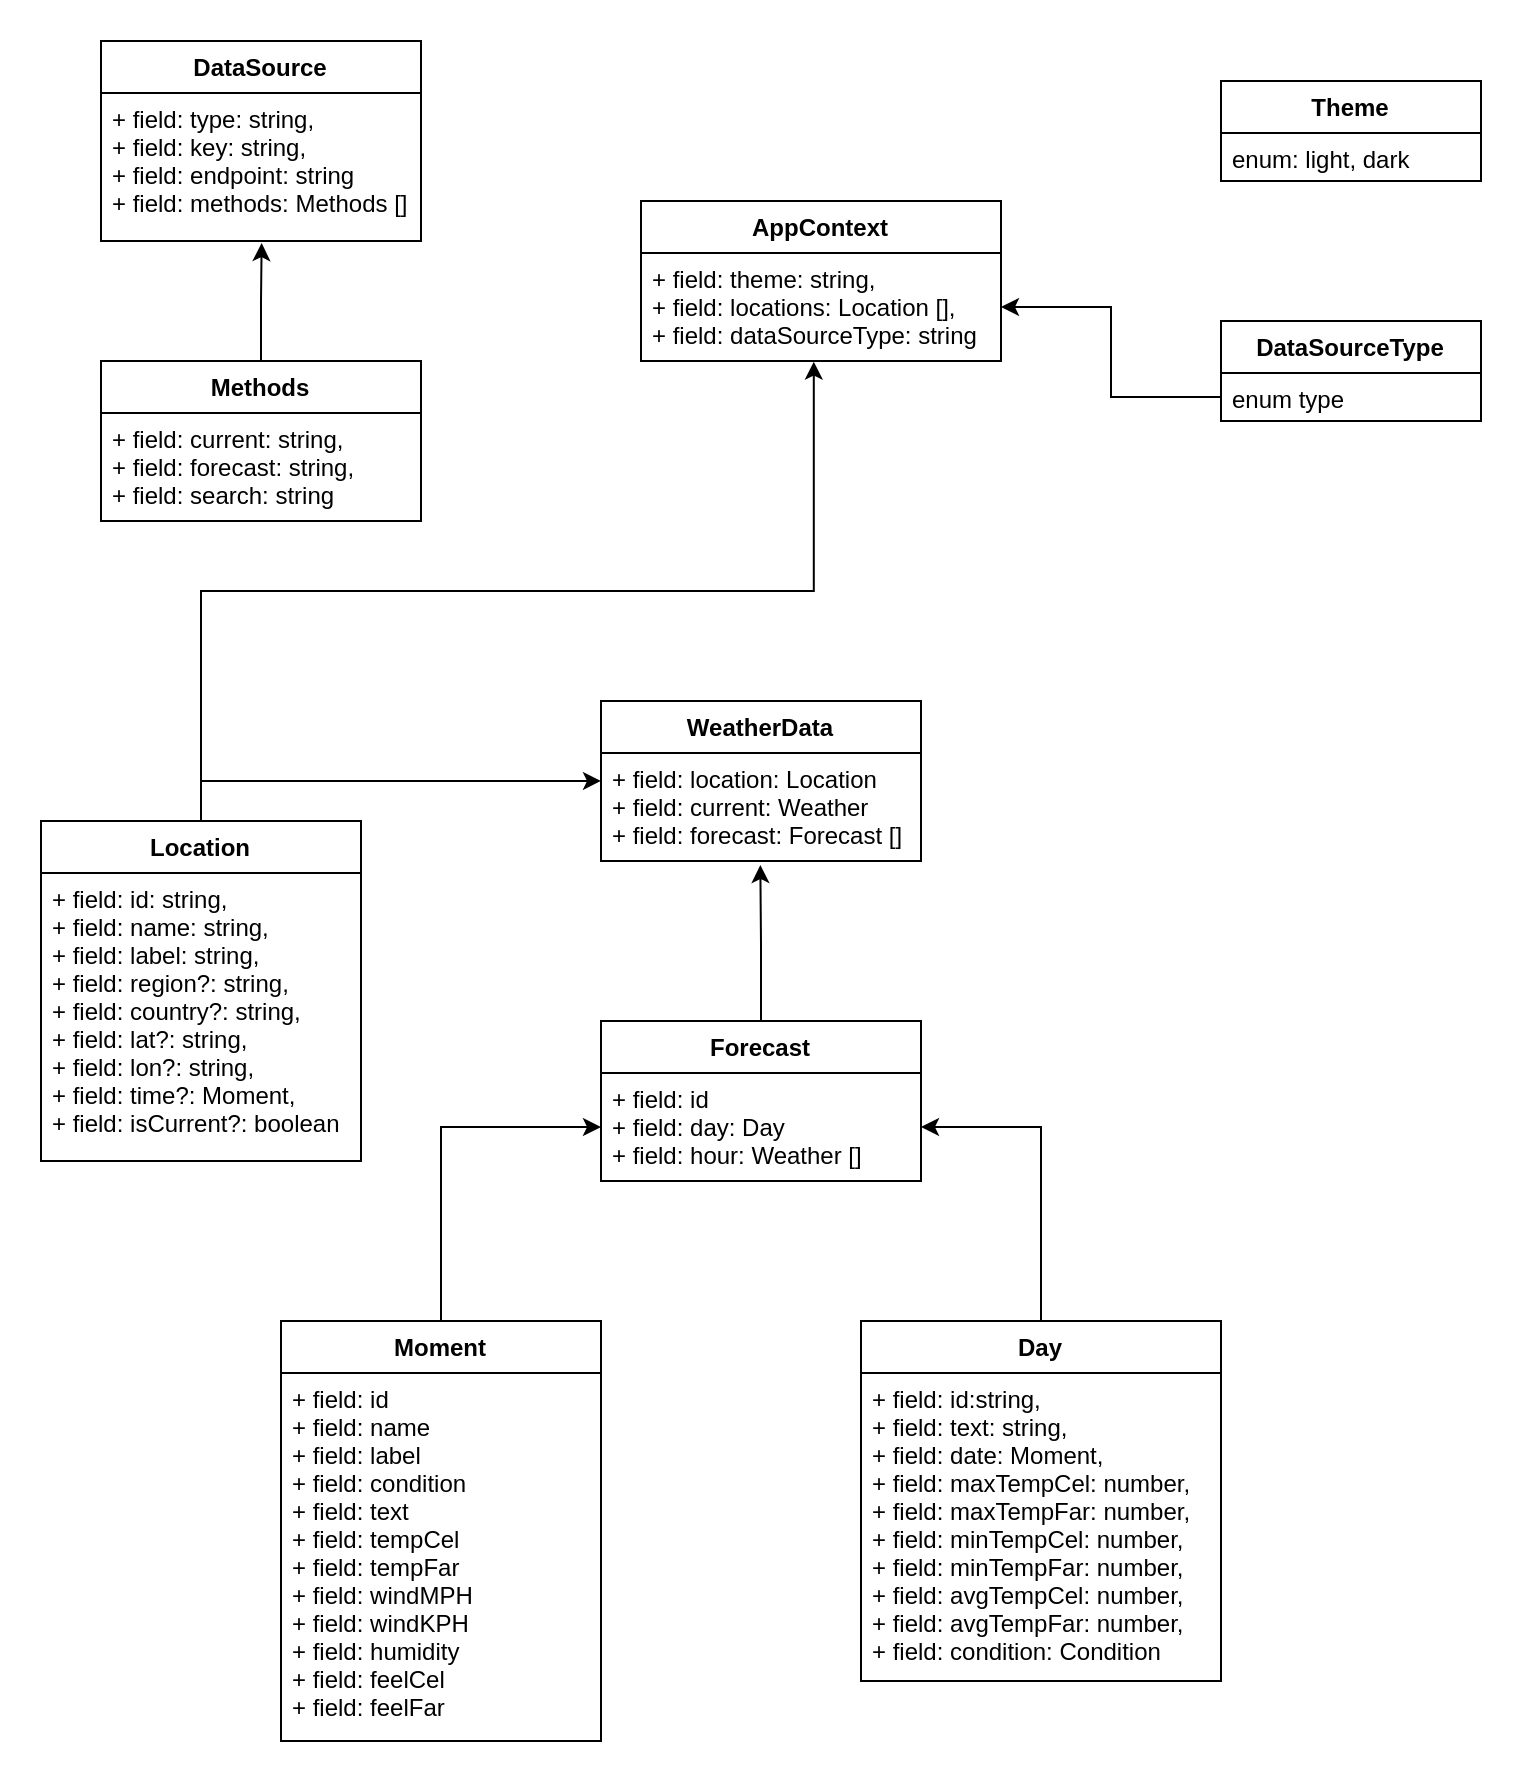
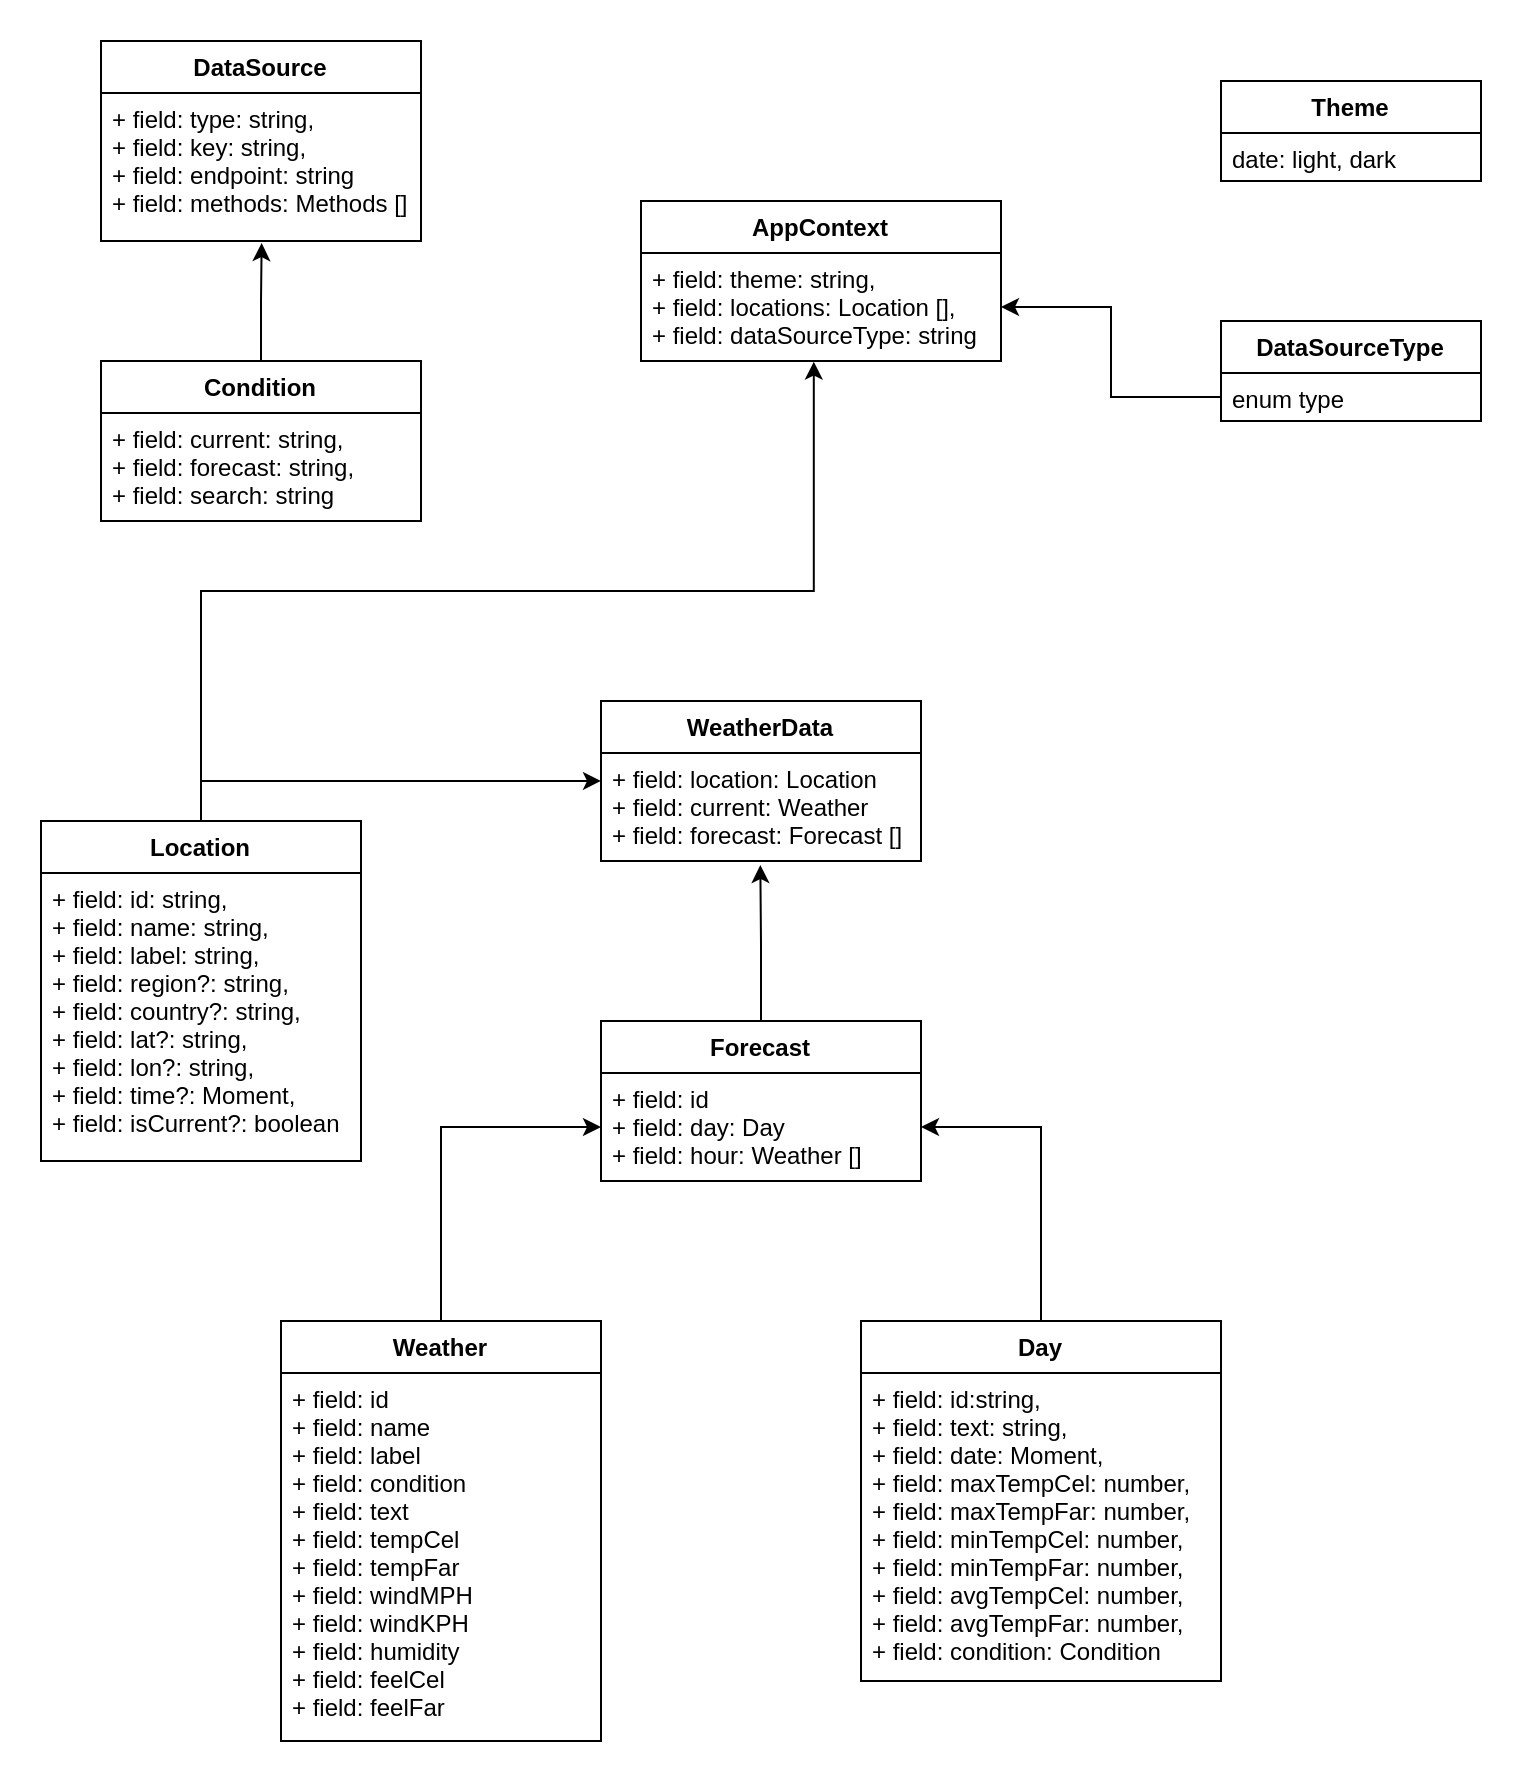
node "enum: light, dark": label "enum: light, dark" -> "date: light, dark"
node "Methods": label "Methods" -> "Condition"
node "Moment": label "Moment" -> "Weather"
